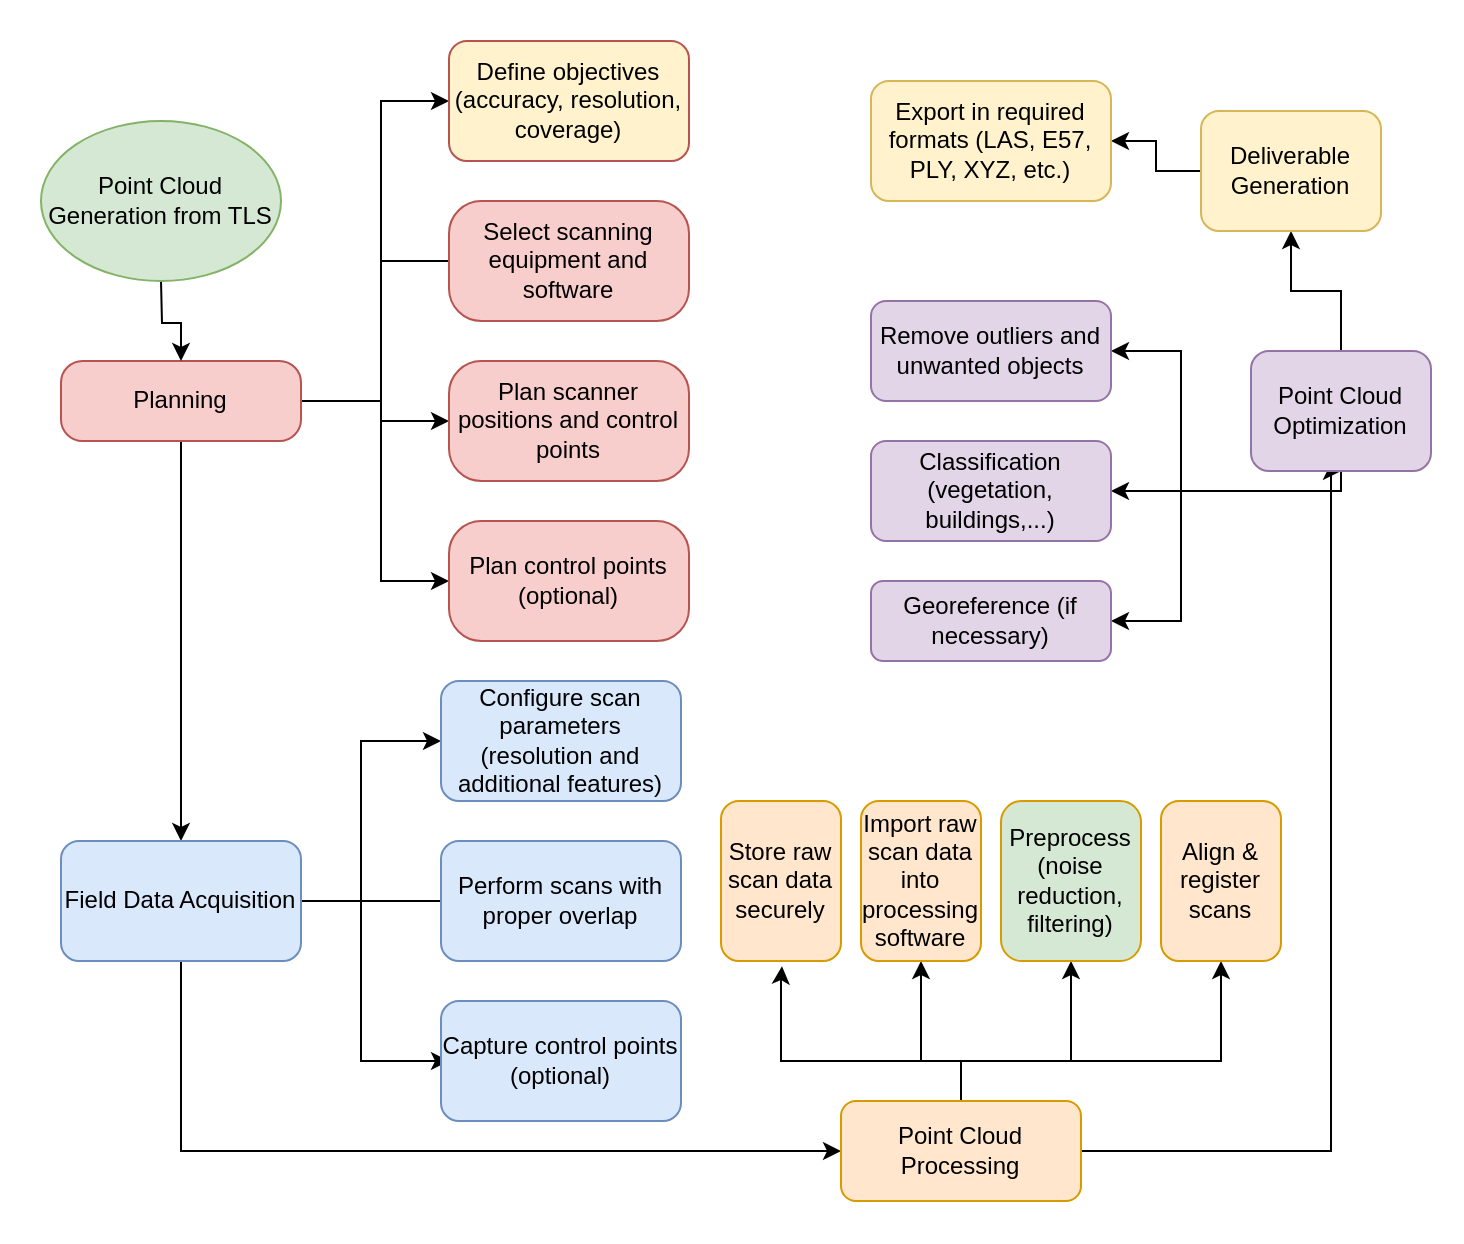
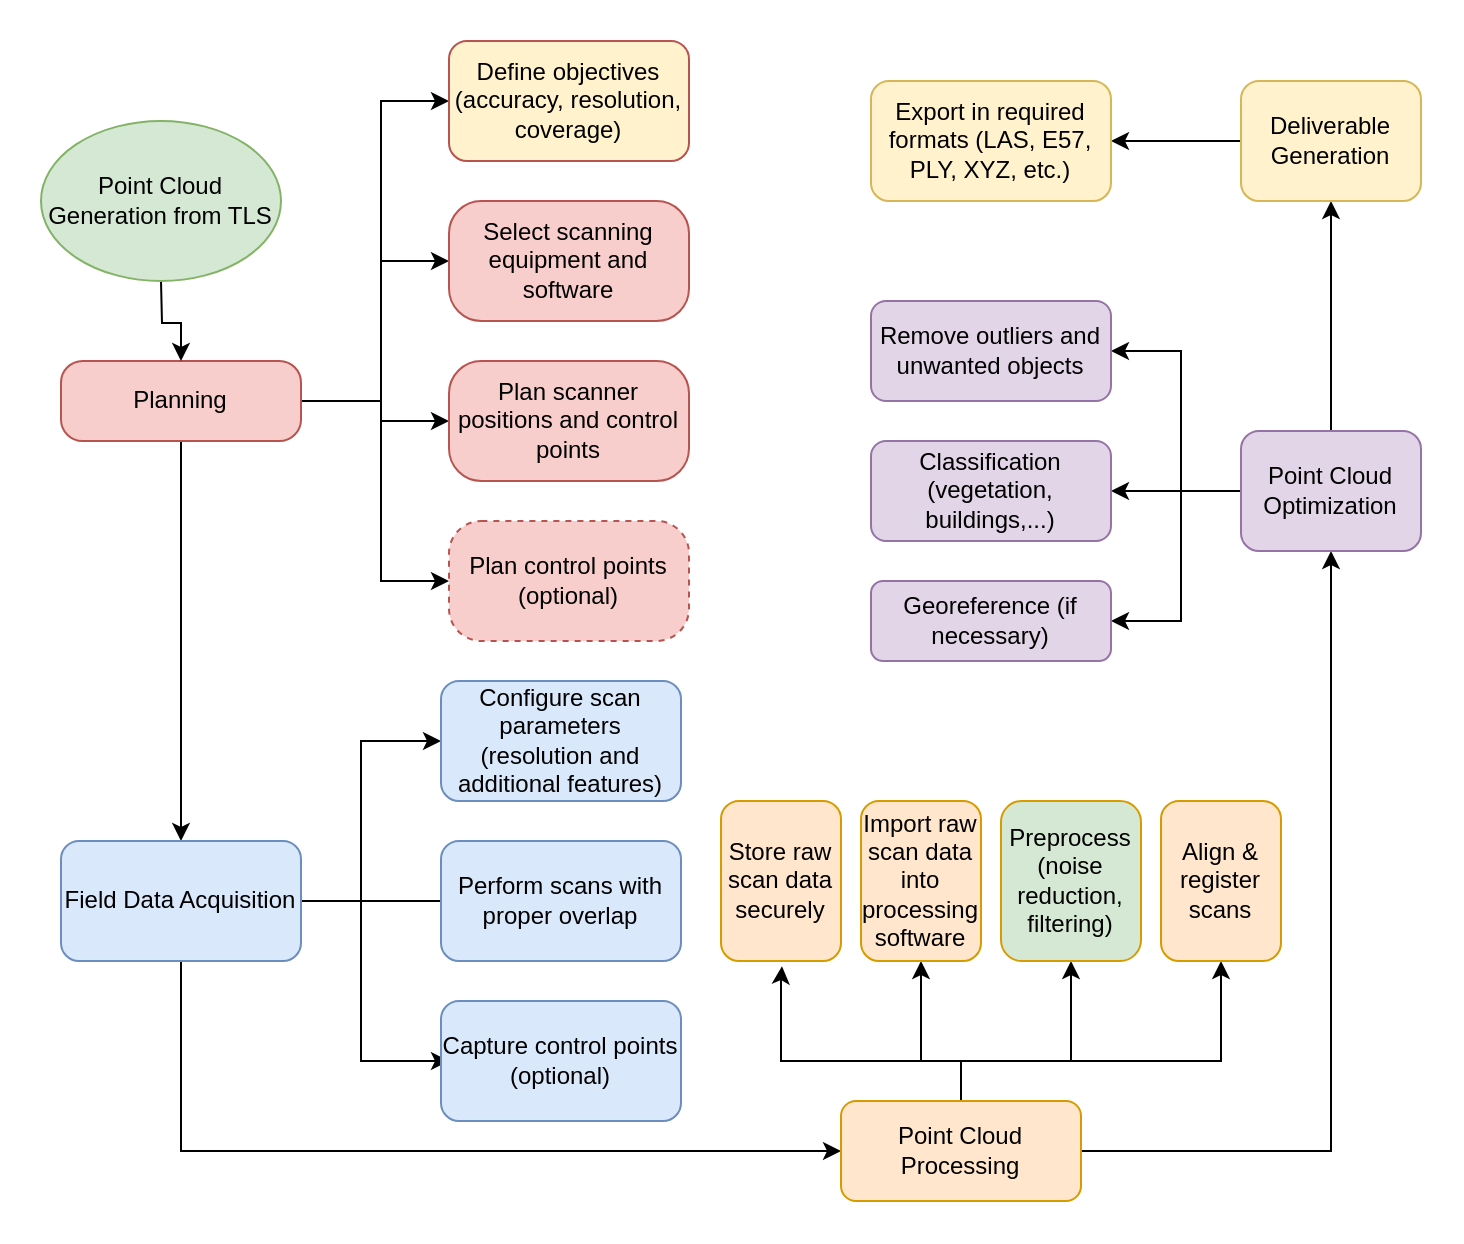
node "Deliverable Generation": moved (1291, 171) -> (1331, 141)
edge "Select scanning equipment and software" -- "Planning": arrowhead none -> classic
node "Point Cloud Optimization": moved (1341, 411) -> (1331, 491)
node "Plan control points (optional)": style solid -> dashed
